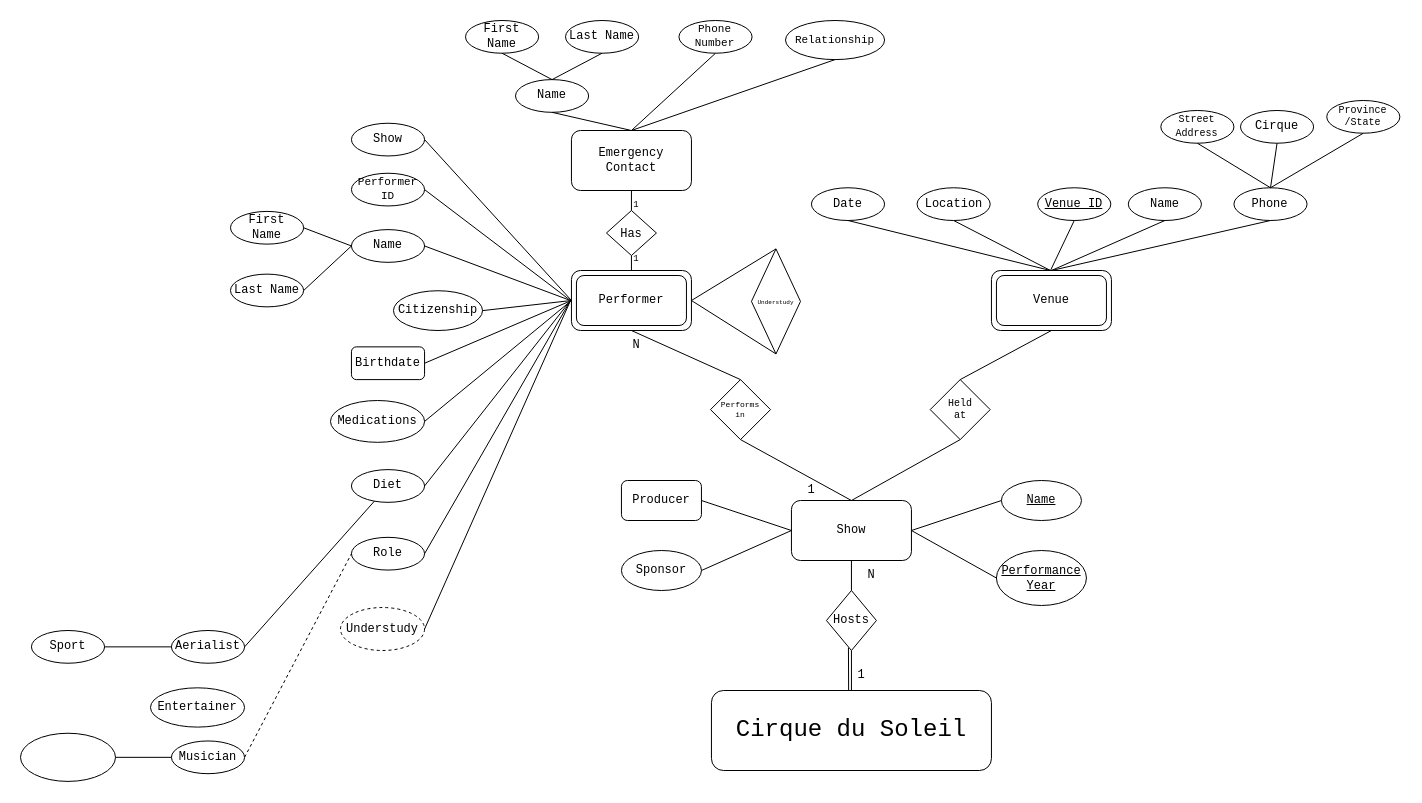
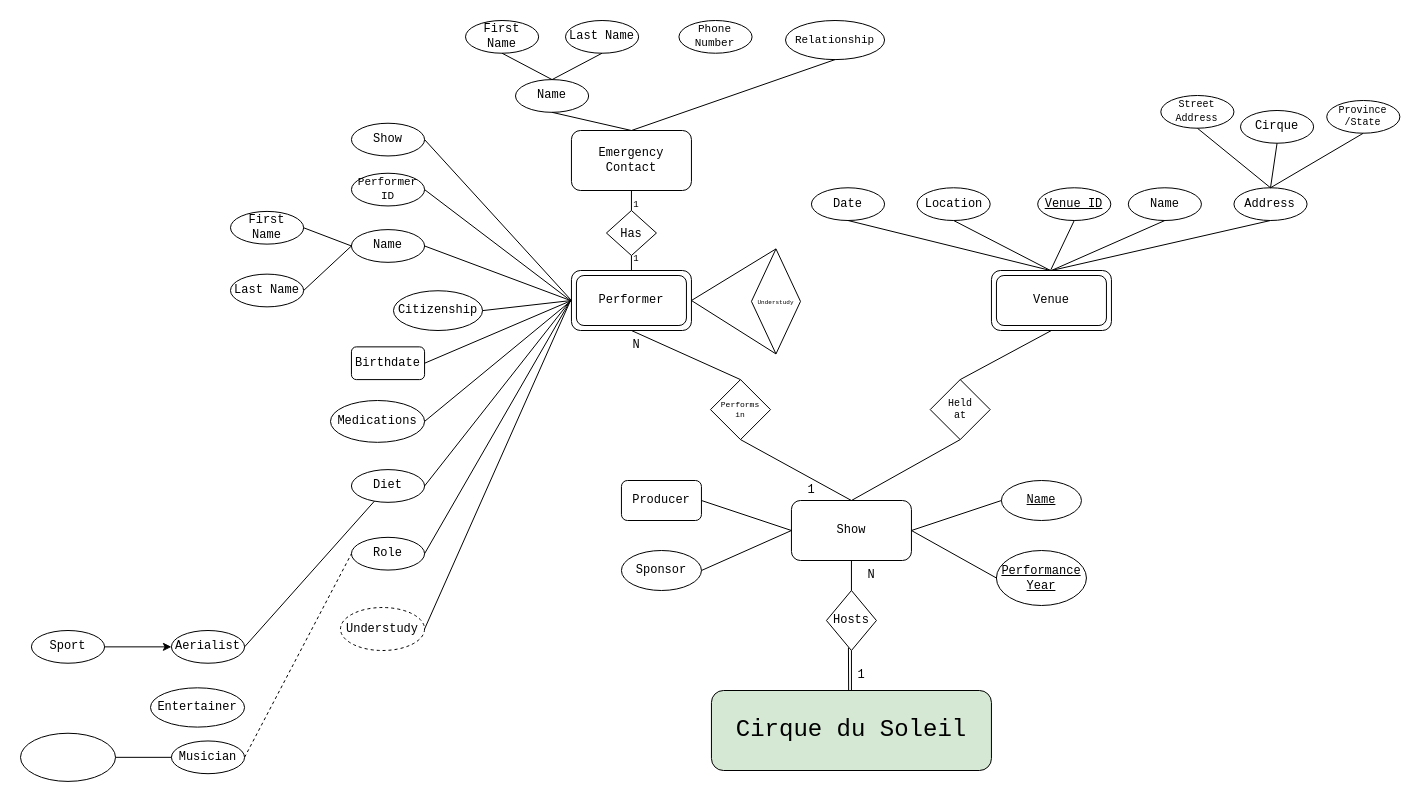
edge "Phone Number" -- "Emergency Contact": removed
node "Street Address": moved (1197, 127) -> (1197, 112)
node "Phone": label "Phone" -> "Address"
edge "Sport" -- "Aerialist": arrowhead none -> classic
node "Cirque du Soleil": fillcolor #ffffff -> #d5e8d4
